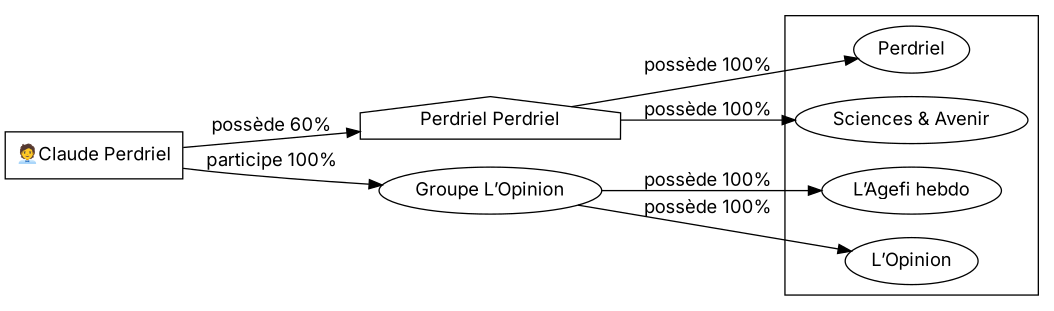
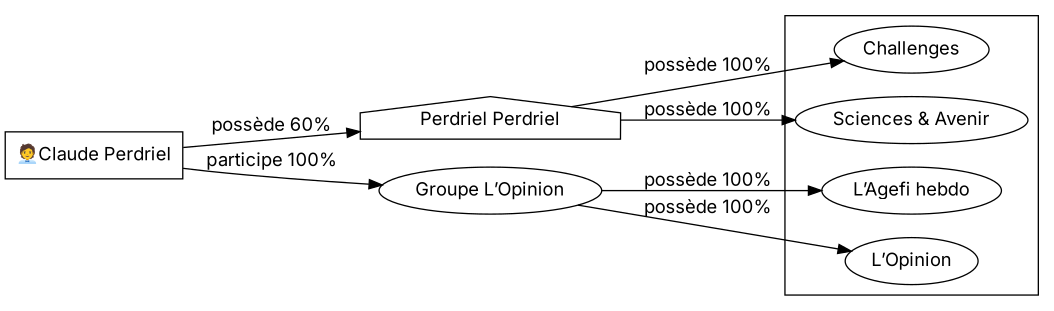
node "Perdriel": label "Perdriel" -> "Challenges"
